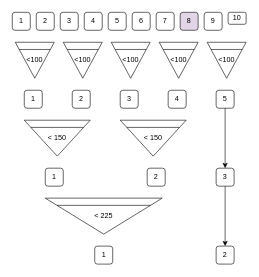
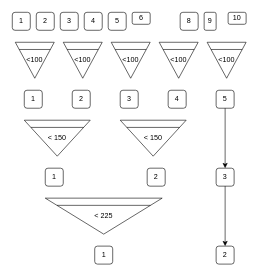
node "6": size 18x18 -> 18x12
node "7": removed
node "8": fillcolor #e1d5e7 -> #ffffff
node "9": size 18x18 -> 12x18
